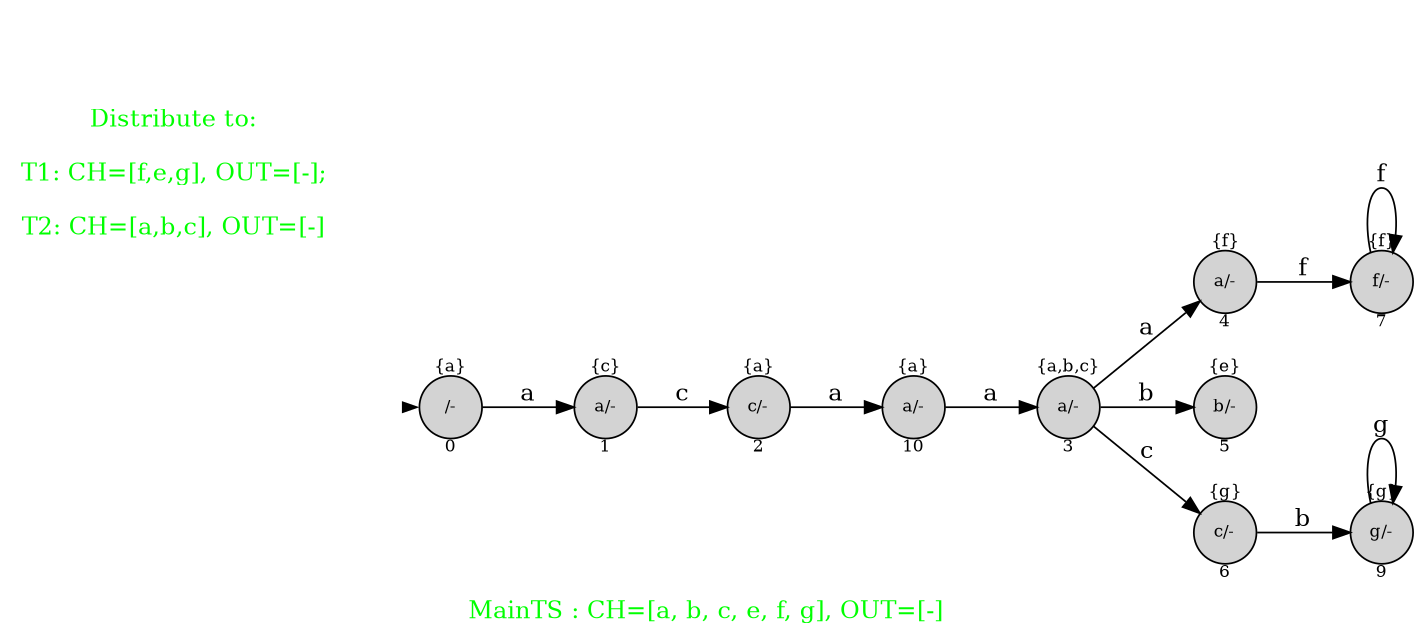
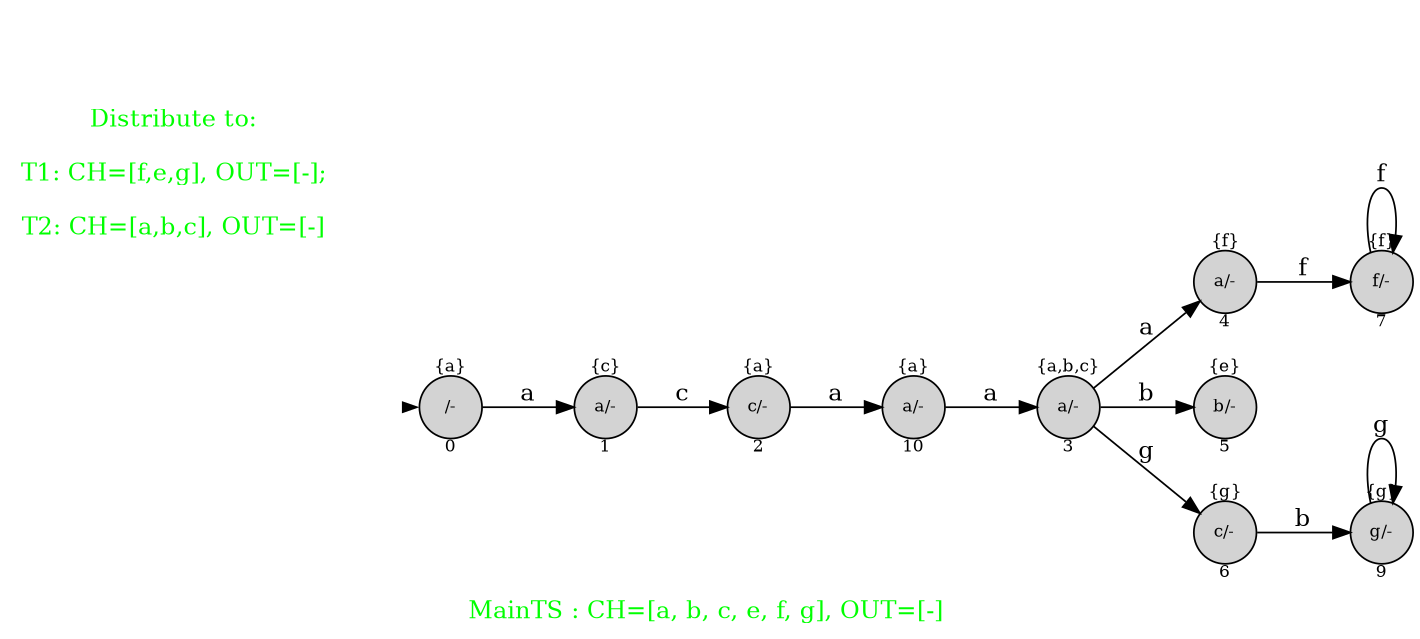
edge "{a,b,c} a/- 3" -> "{g} c/- 6": label "c" -> "g"
